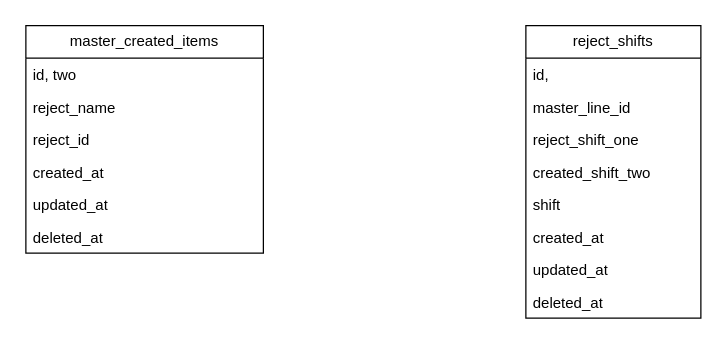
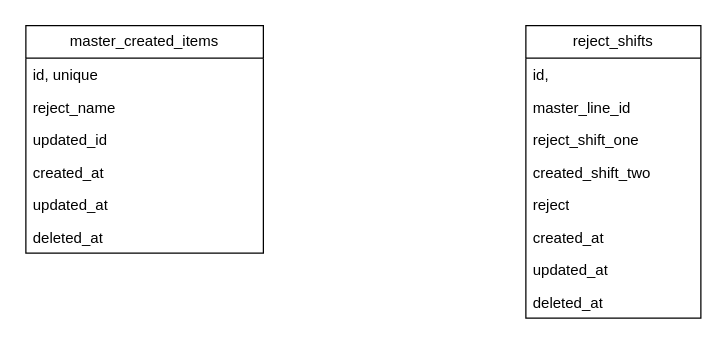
node "id, two": label "id, two" -> "id, unique"
node "reject_id": label "reject_id" -> "updated_id"
node "shift": label "shift" -> "reject"
